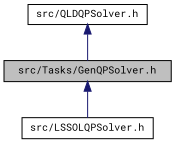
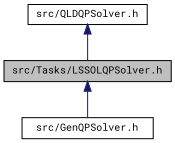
node "src/Tasks/GenQPSolver.h": label "src/Tasks/GenQPSolver.h" -> "src/Tasks/LSSOLQPSolver.h"
node "src/LSSOLQPSolver.h": label "src/LSSOLQPSolver.h" -> "src/GenQPSolver.h"
